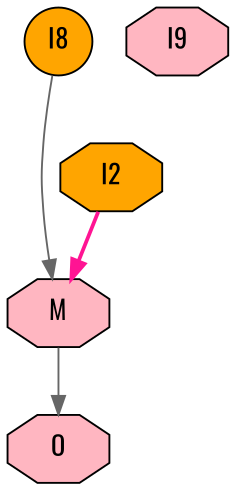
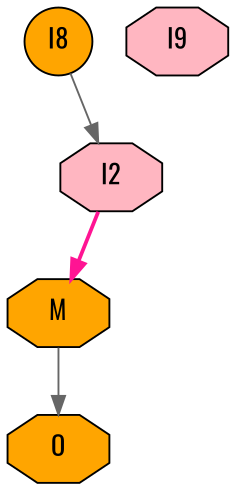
edge "I8" -> "M": now "I8" -> "I2"
node "I2": fillcolor orange -> lightpink
node "M": fillcolor lightpink -> orange
node "O": fillcolor lightpink -> orange
